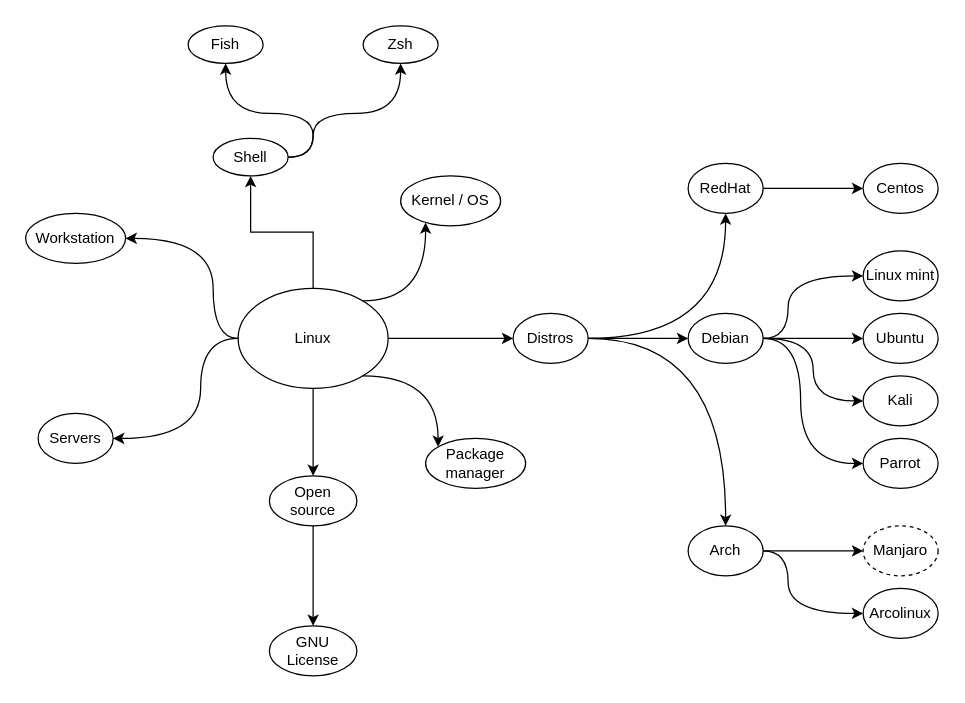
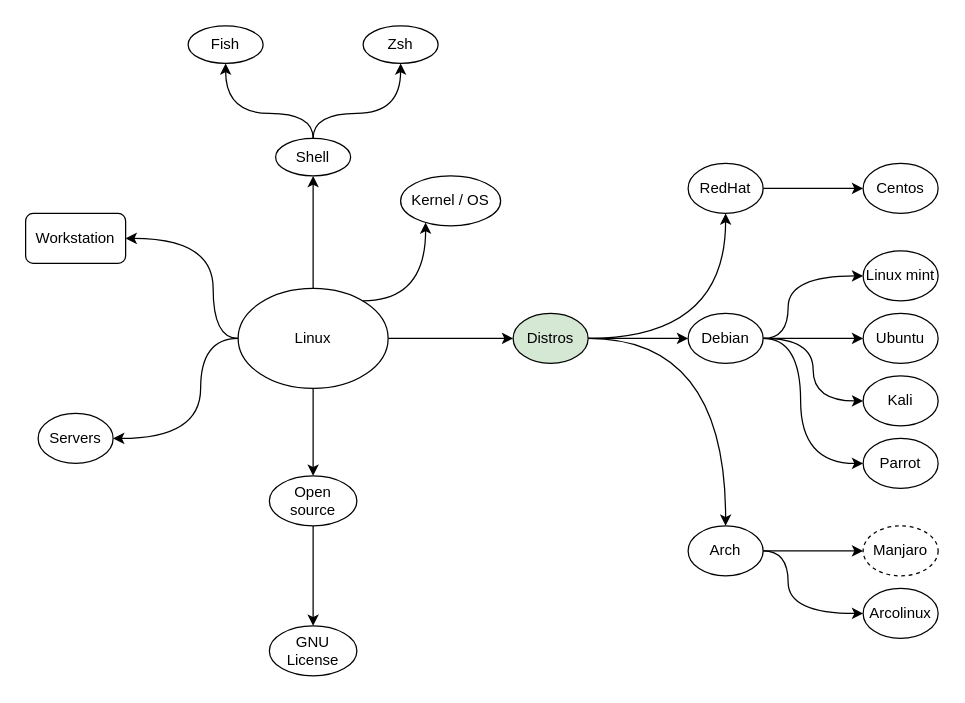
node "Shell": moved (251, 157) -> (313, 157)
node "Workstation": shape ellipse -> rounded rectangle
node "Distros": fillcolor #ffffff -> #d5e8d4
edge "Linux" -> "Package manager": removed
node "Package manager": removed
